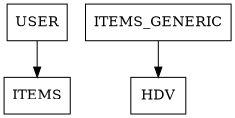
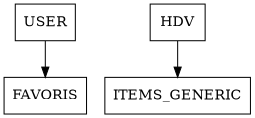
edge "ITEMS_GENERIC" -> "HDV": reversed
node "ITEMS": label "ITEMS" -> "FAVORIS"
